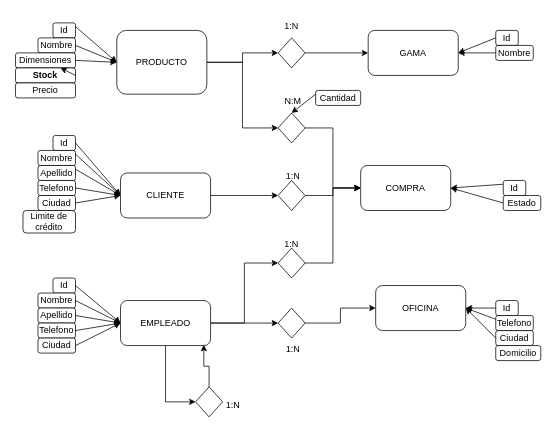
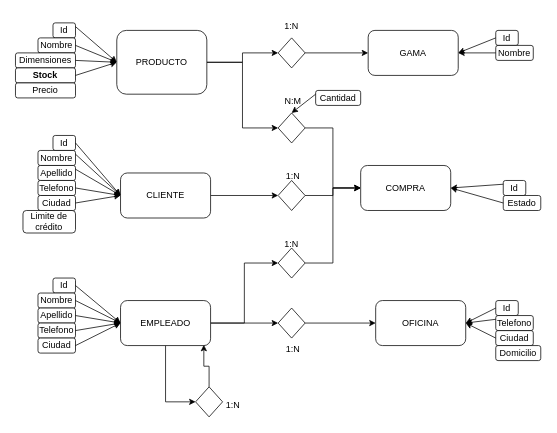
edge "Stock" -> "Dimensiones": now "Stock" -> "PRODUCTO"
node "OFICINA": moved (420, 308) -> (420, 323)
